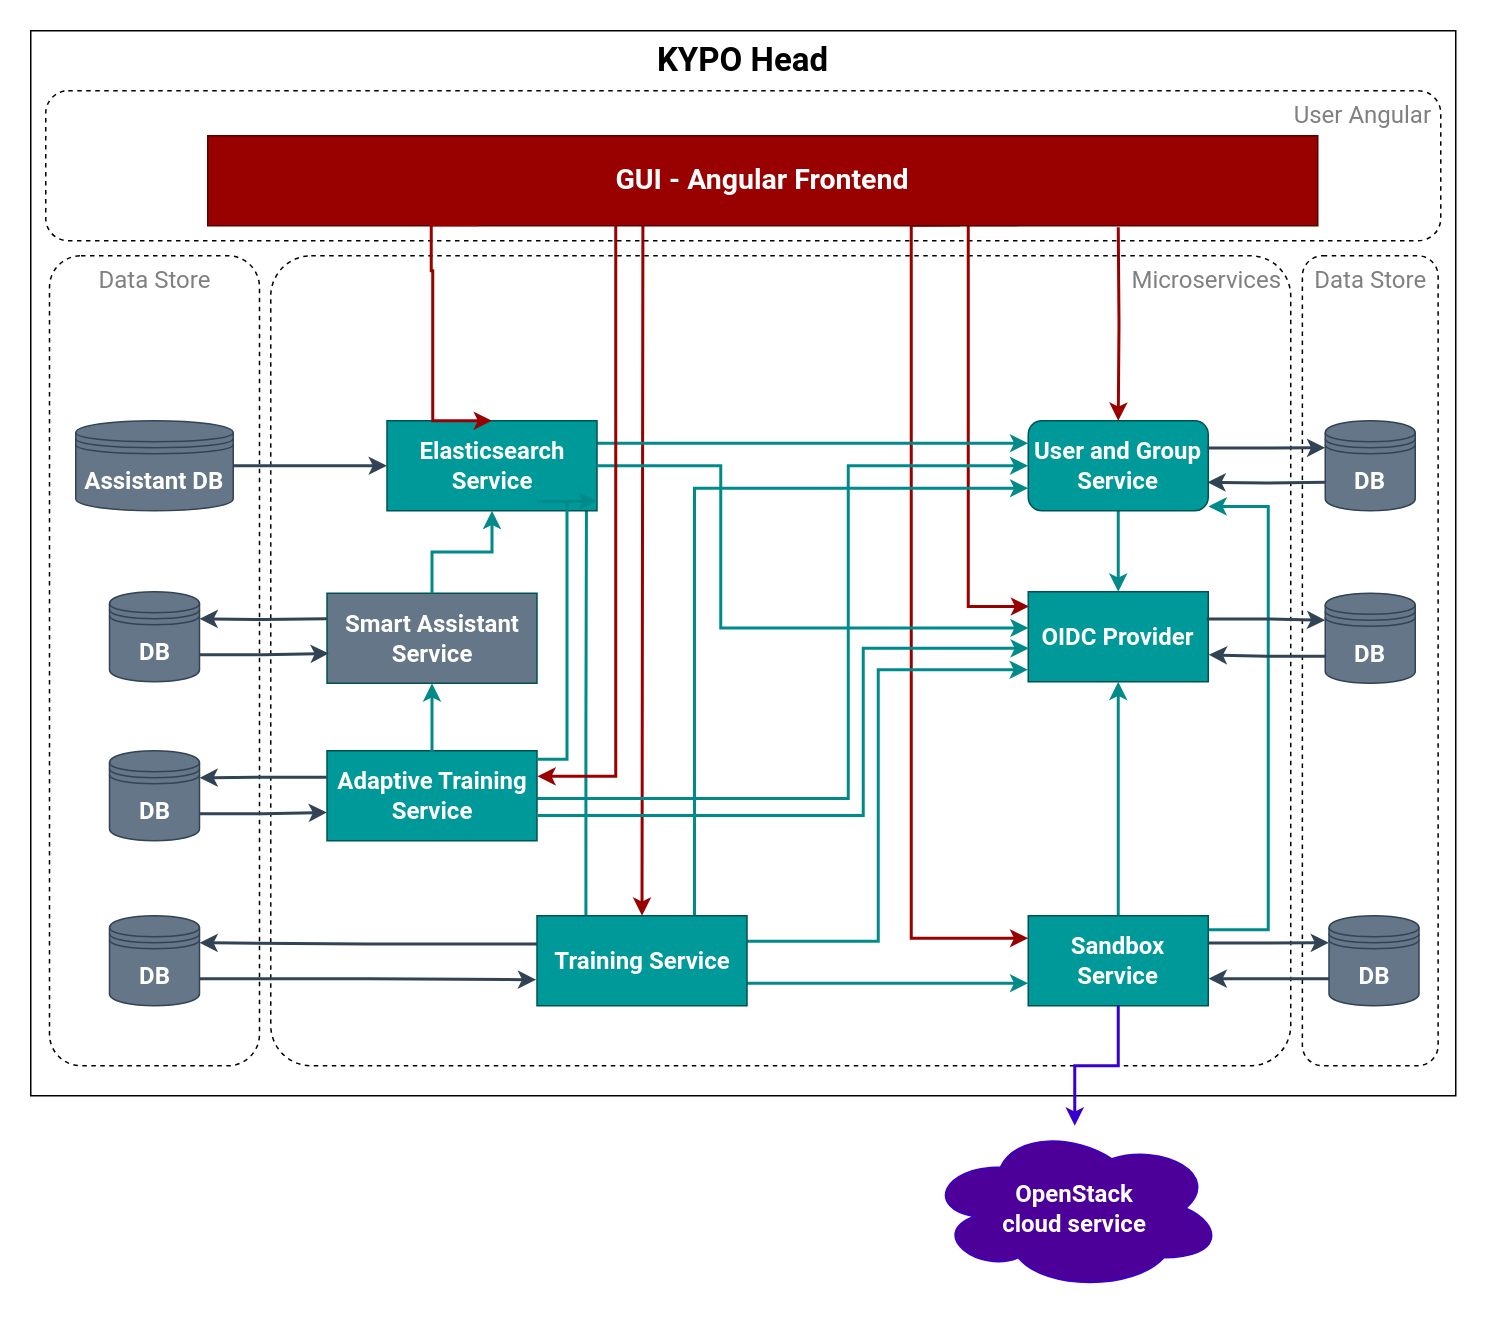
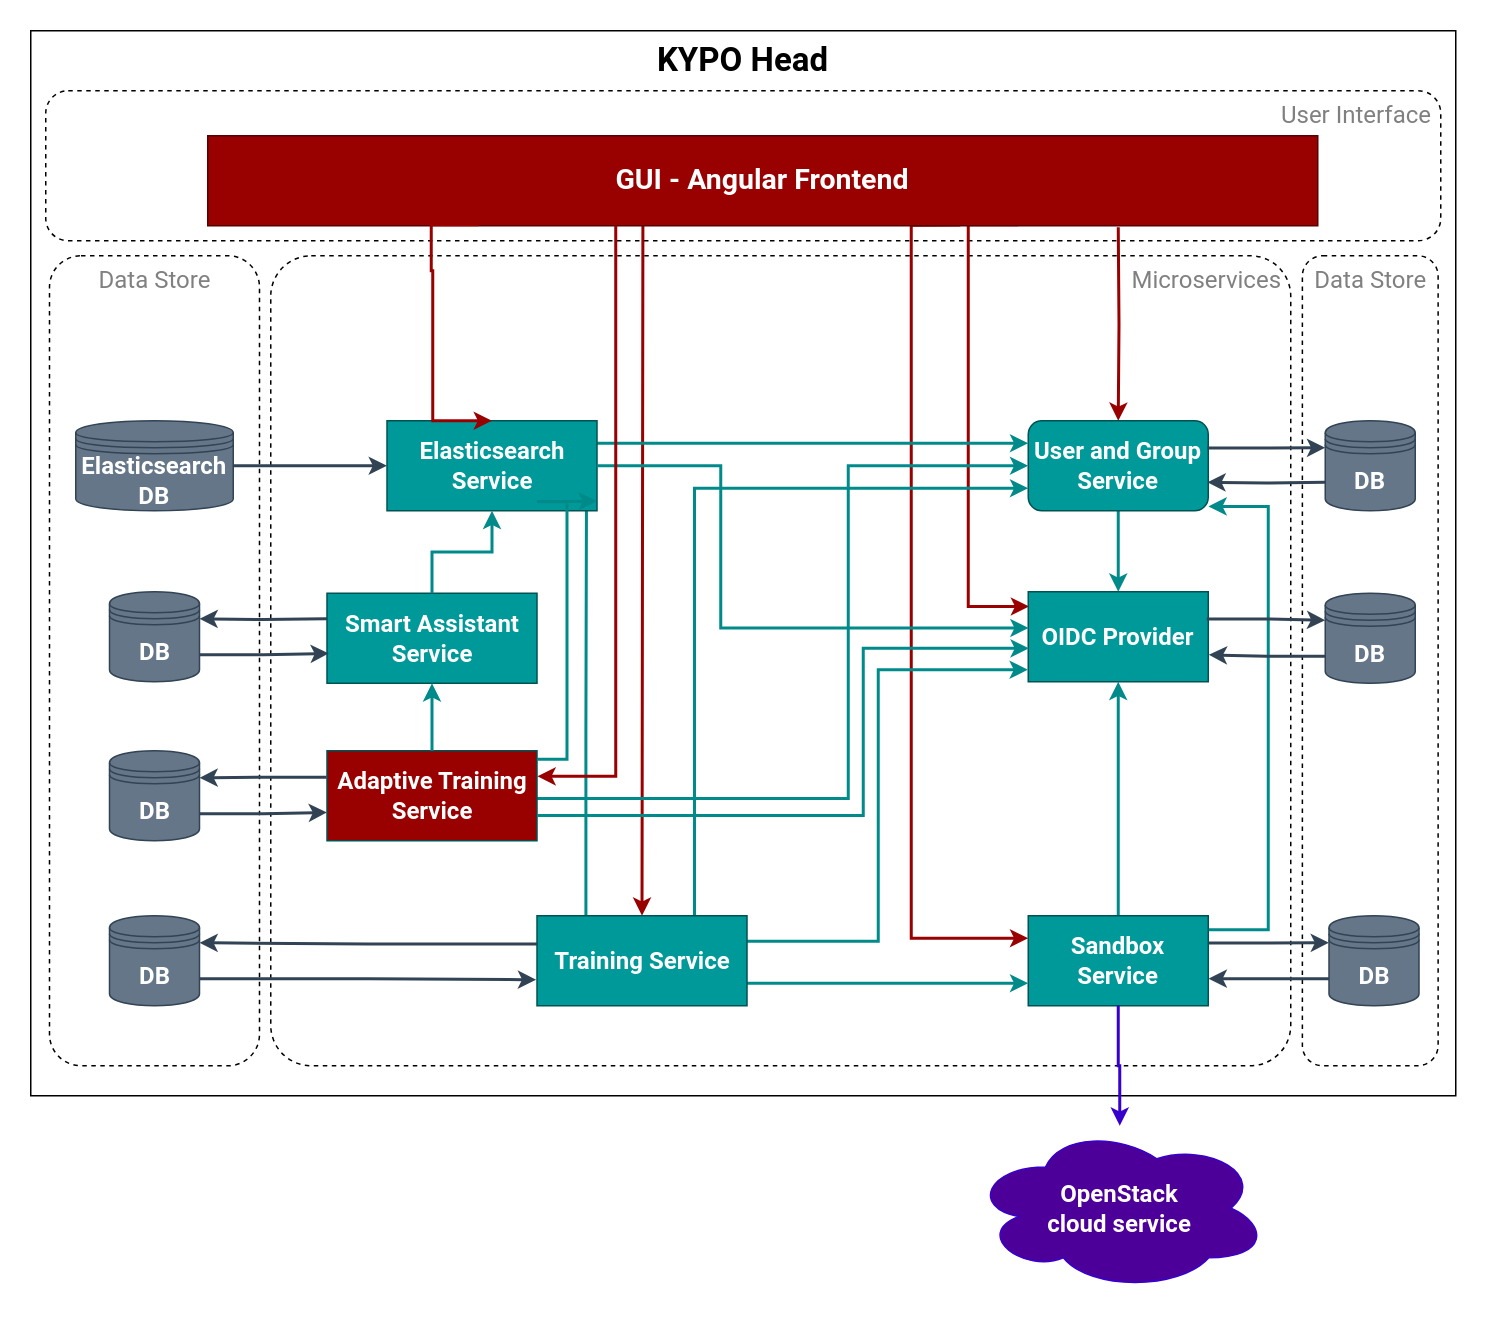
node "User Angular": label "User Angular" -> "User Interface"
node "Assistant DB": label "Assistant DB" -> "Elasticsearch DB"
node "Smart Assistant Service": fillcolor #647687 -> #009999
node "Adaptive Training Service": fillcolor #009999 -> #990000
node "OpenStack cloud service": moved (1075, 1208) -> (1120, 1208)
